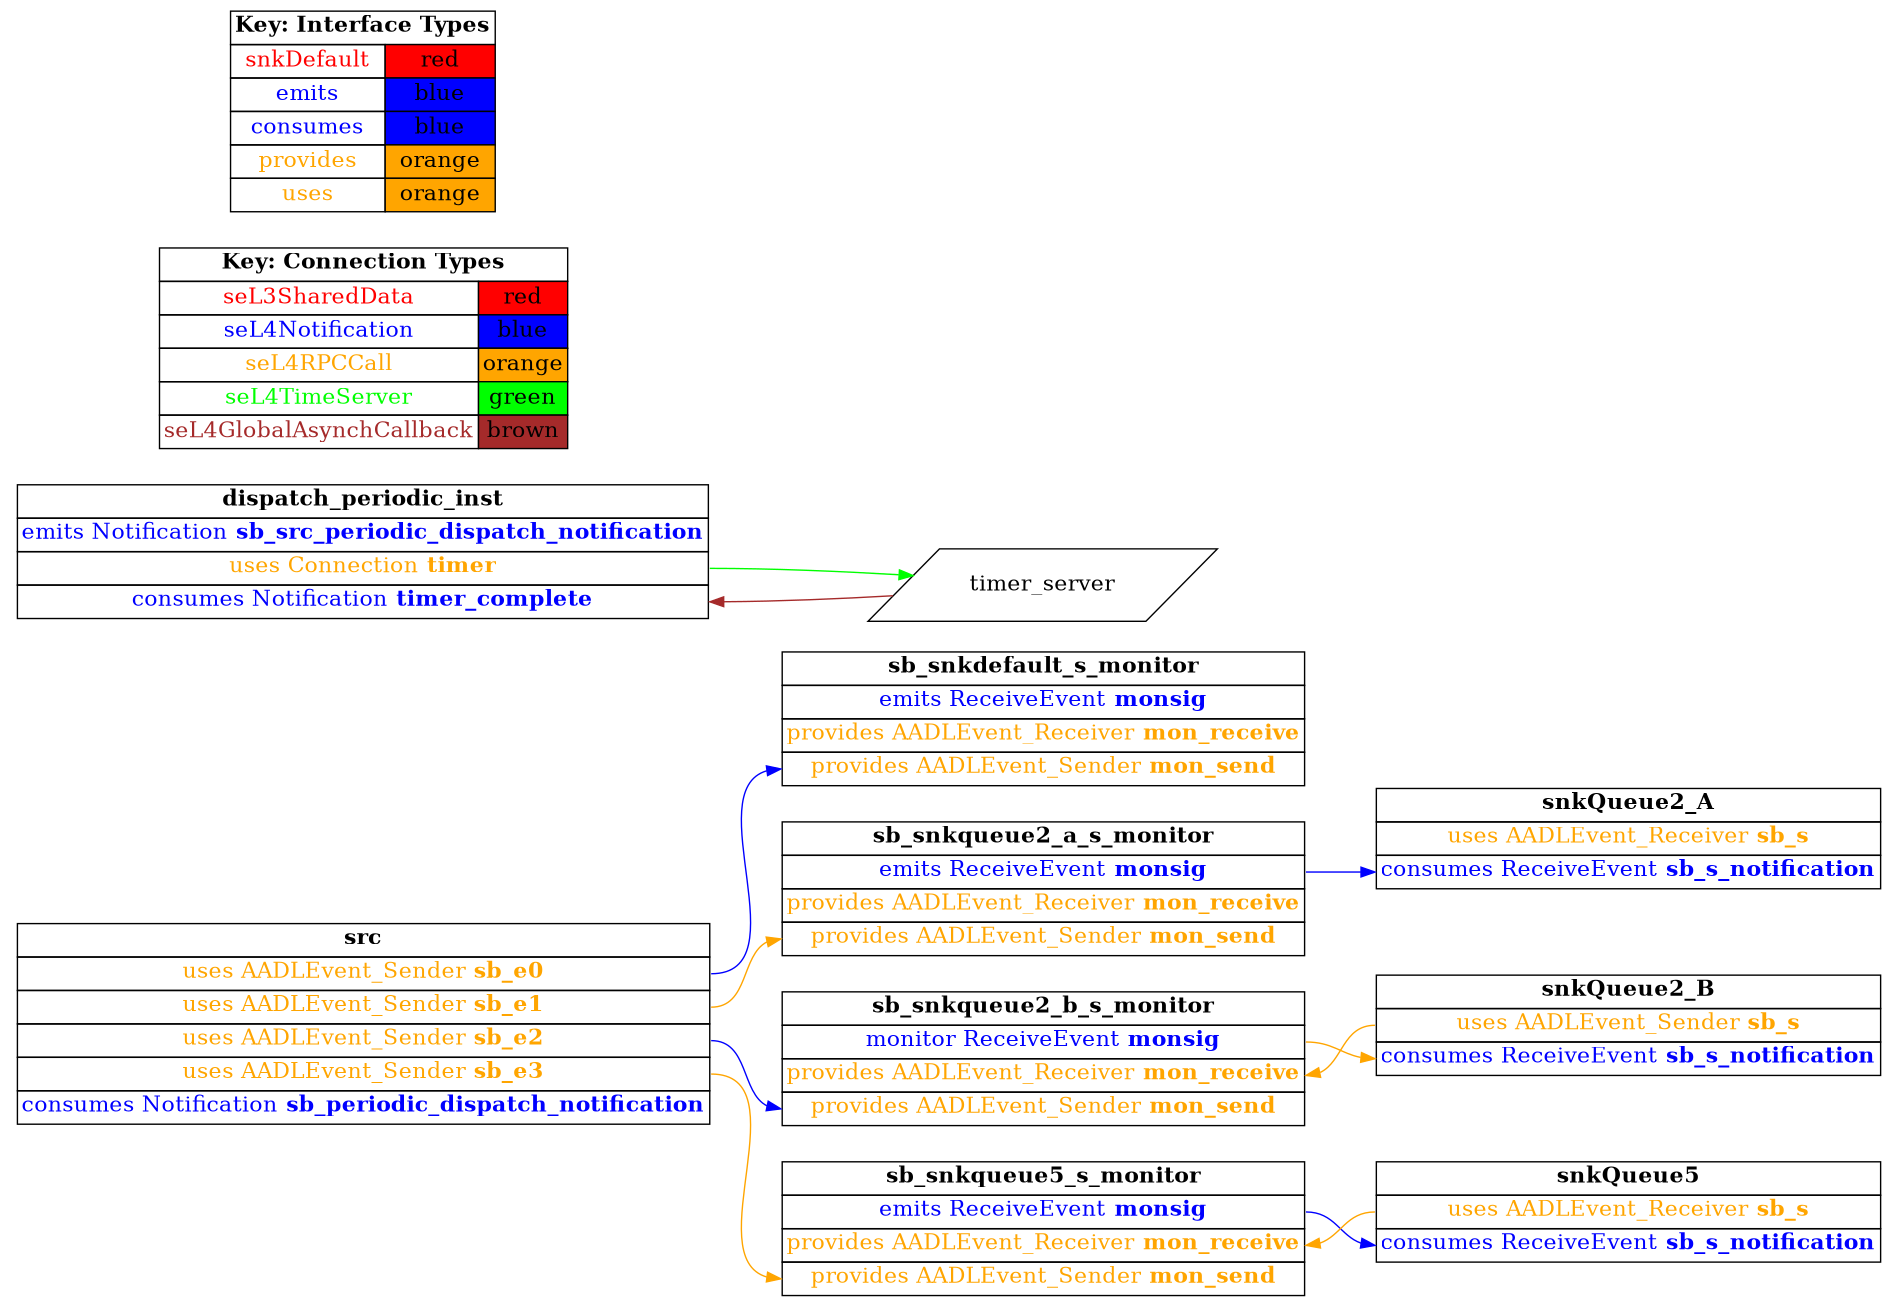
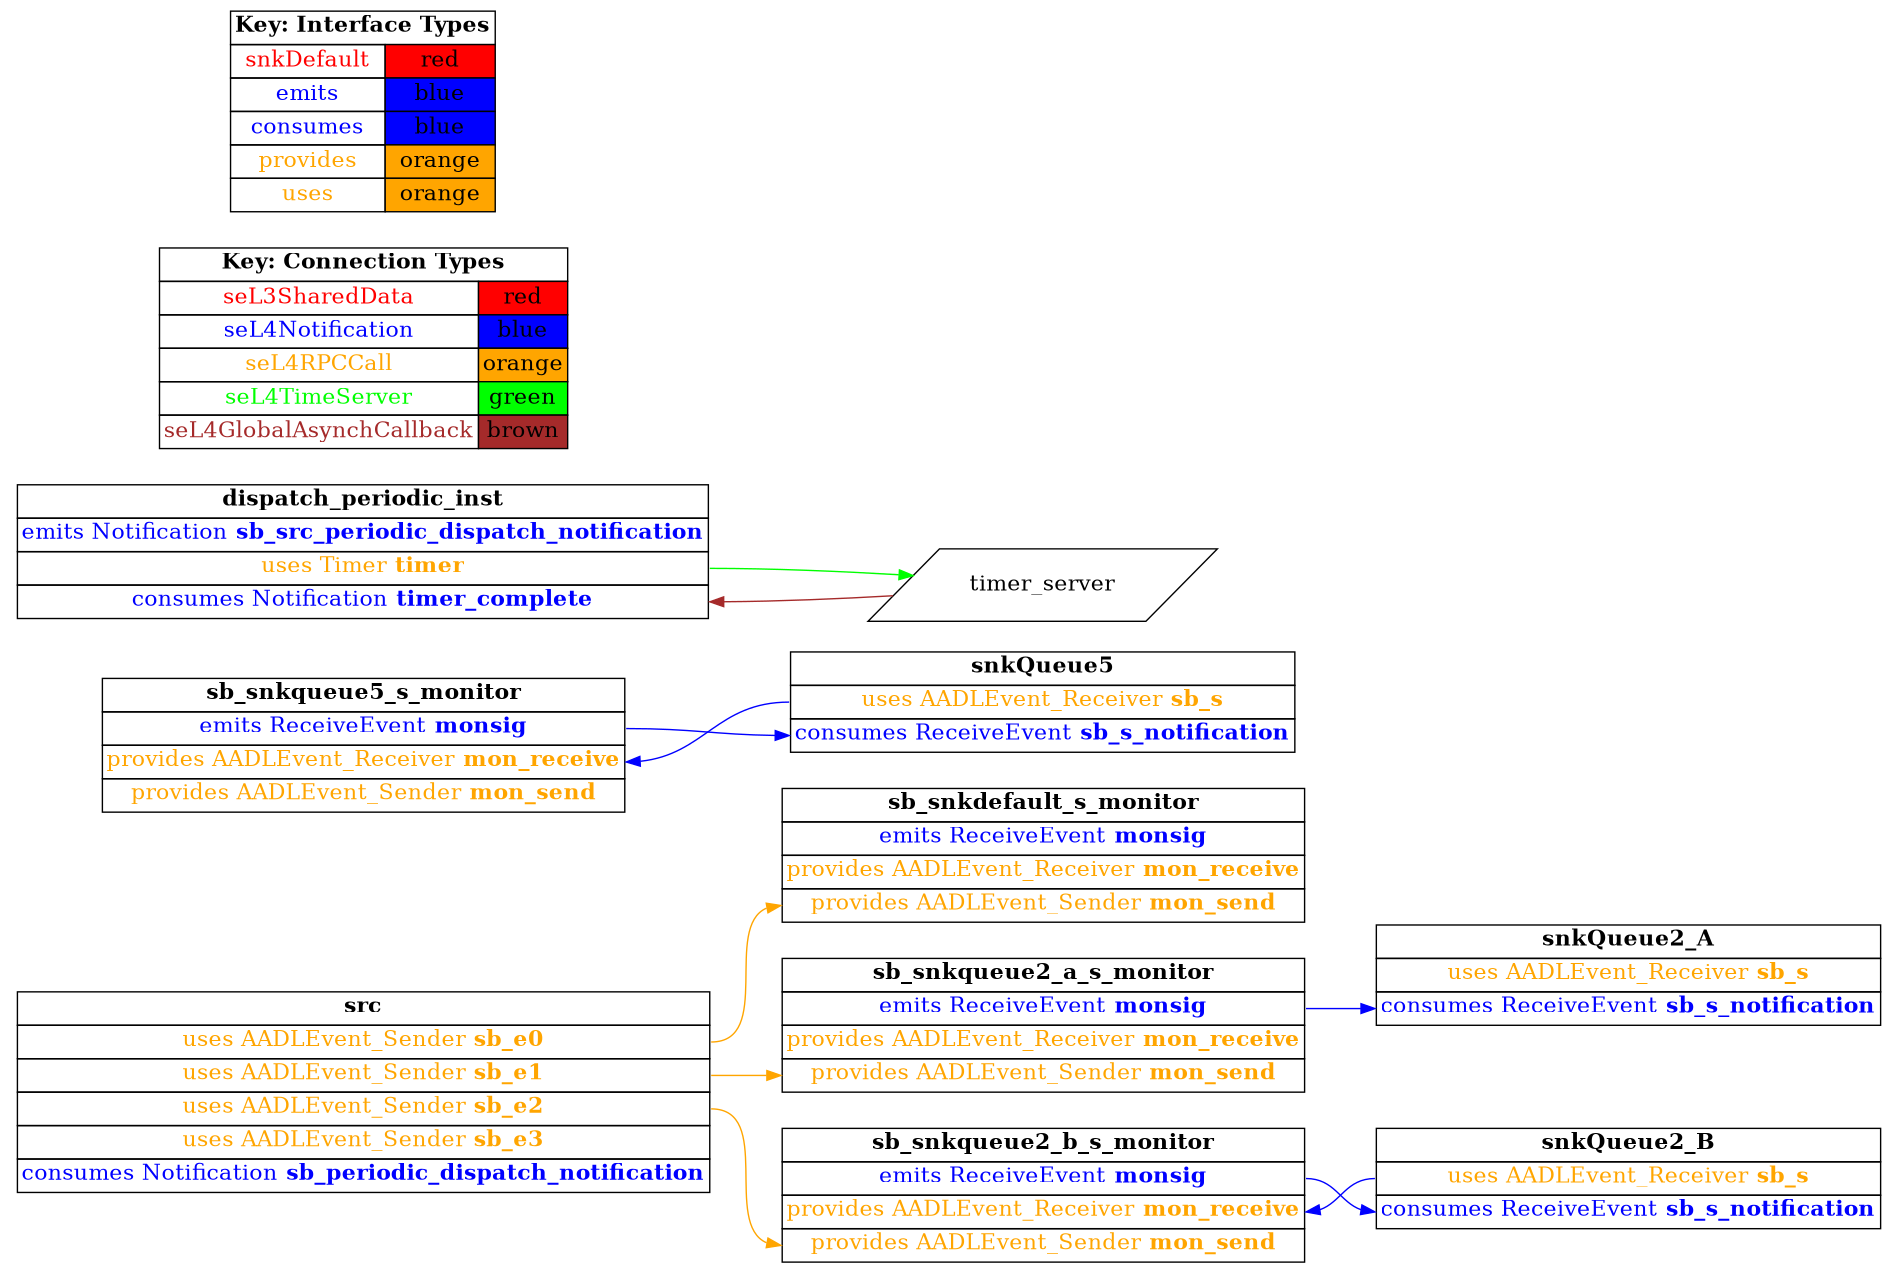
node "dispatch_periodic_inst": text "uses Connection" -> "uses Timer"
edge "src" -> "sb_snkdefault_s_monitor": color blue -> orange
node "snkQueue2_B": text "uses AADLEvent_Sender" -> "uses AADLEvent_Receiver"
node "sb_snkqueue2_b_s_monitor": text "monitor ReceiveEvent" -> "emits ReceiveEvent"
edge "snkQueue2_B" -> "sb_snkqueue2_b_s_monitor": color orange -> blue
edge "sb_snkqueue2_b_s_monitor" -> "snkQueue2_B": color orange -> blue
edge "src" -> "sb_snkqueue2_b_s_monitor": color blue -> orange
edge "src" -> "sb_snkqueue5_s_monitor": removed
edge "snkQueue5" -> "sb_snkqueue5_s_monitor": color orange -> blue
